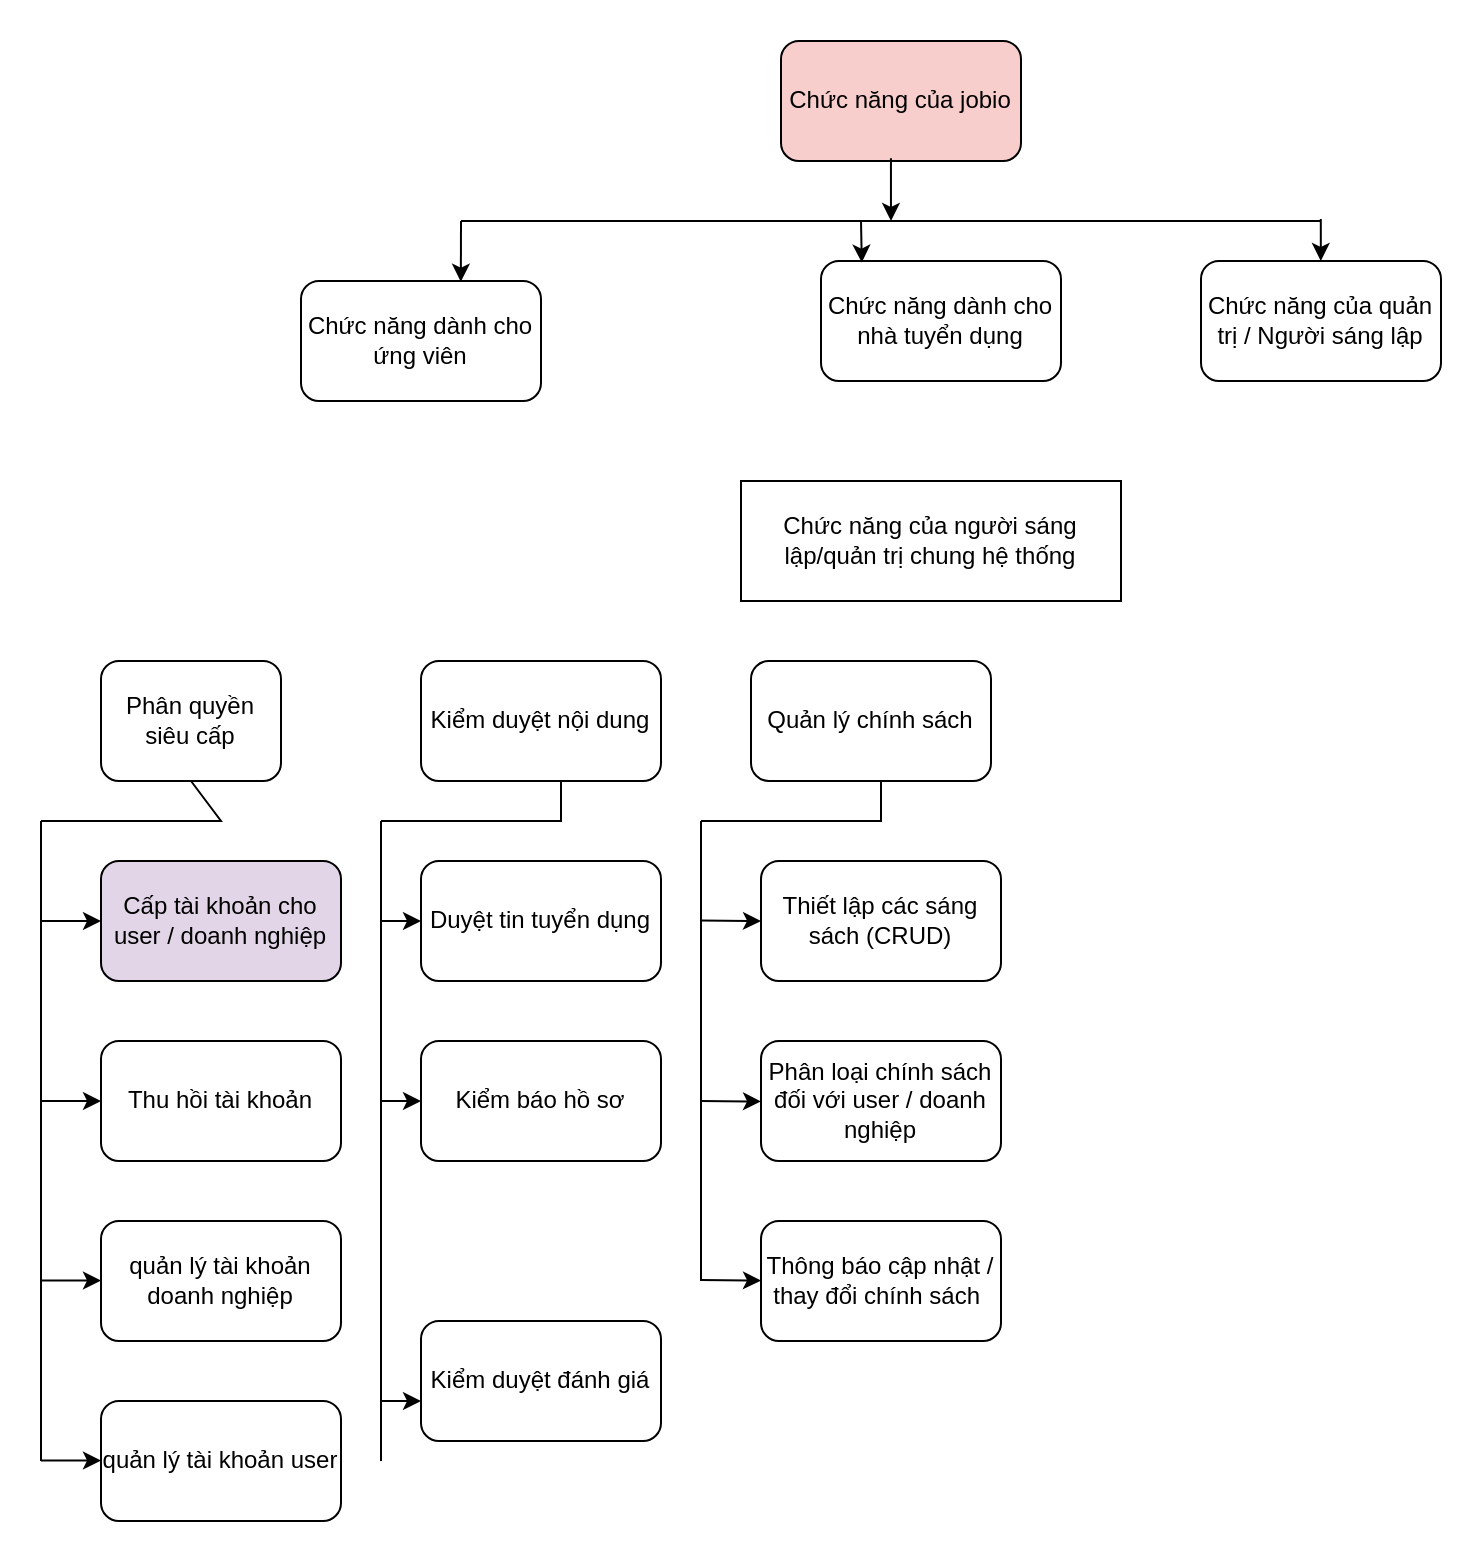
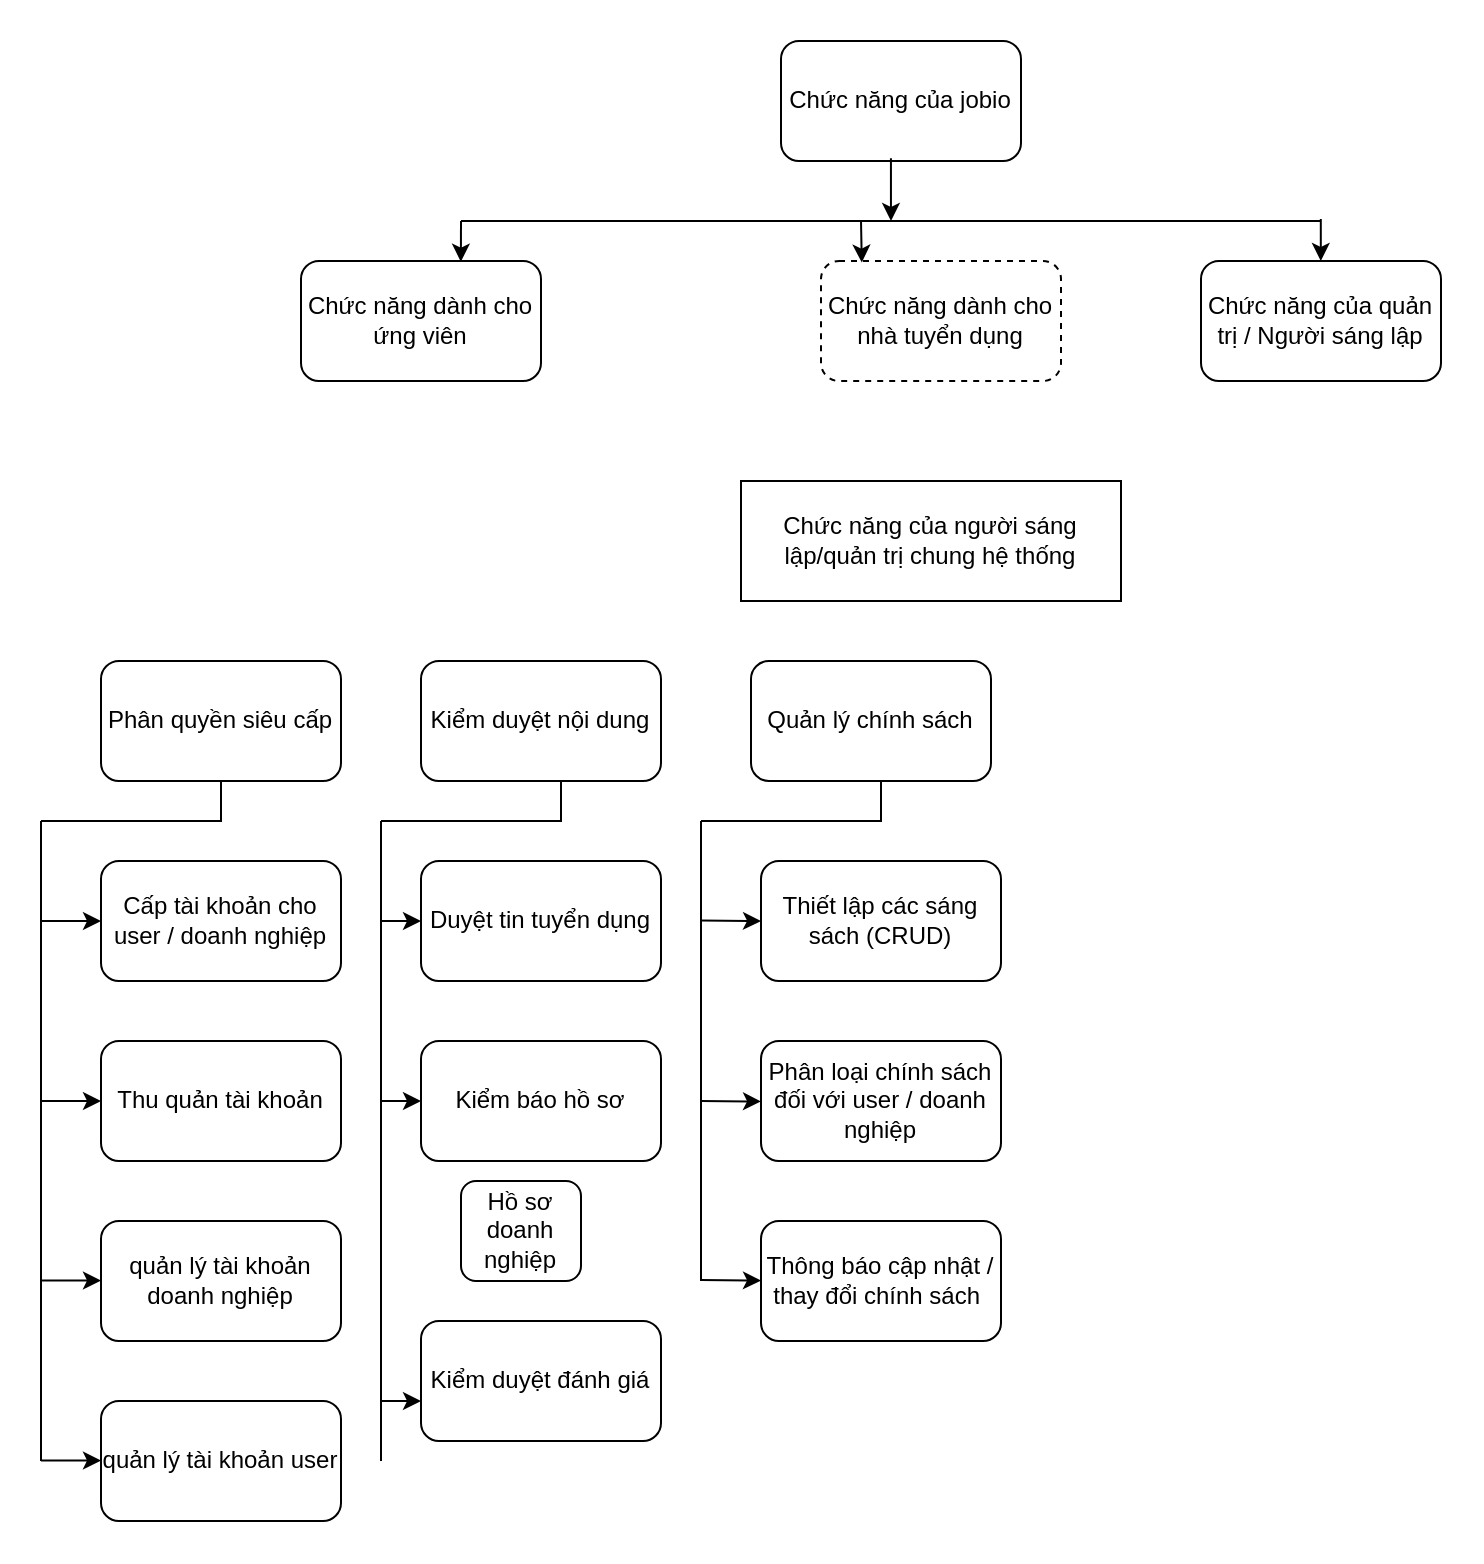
node "Chức năng của jobio": fillcolor #f8cecc -> #ffffff
node "Chức năng dành cho nhà tuyển dụng": style solid -> dashed
node "Chức năng dành cho ứng viên": moved (421, 341) -> (421, 321)
node "Phân quyền siêu cấp": size 180x120 -> 240x120
node "Cấp tài khoản cho user / doanh nghiệp": fillcolor #e1d5e7 -> #ffffff
node "Thu hồi tài khoản": label "Thu hồi tài khoản" -> "Thu quản tài khoản"
node "Hồ sơ doanh nghiệp": added
